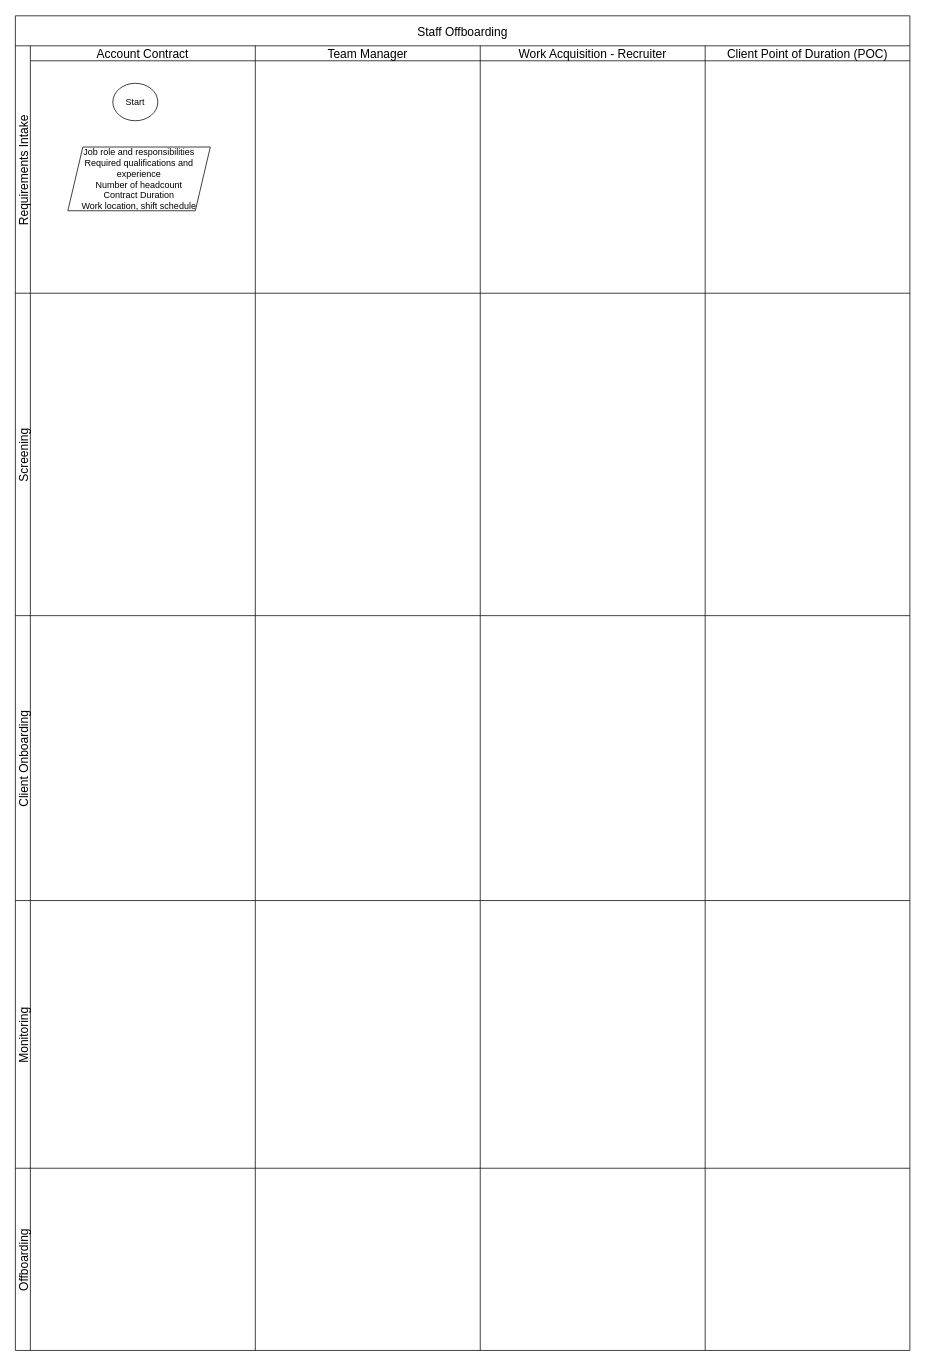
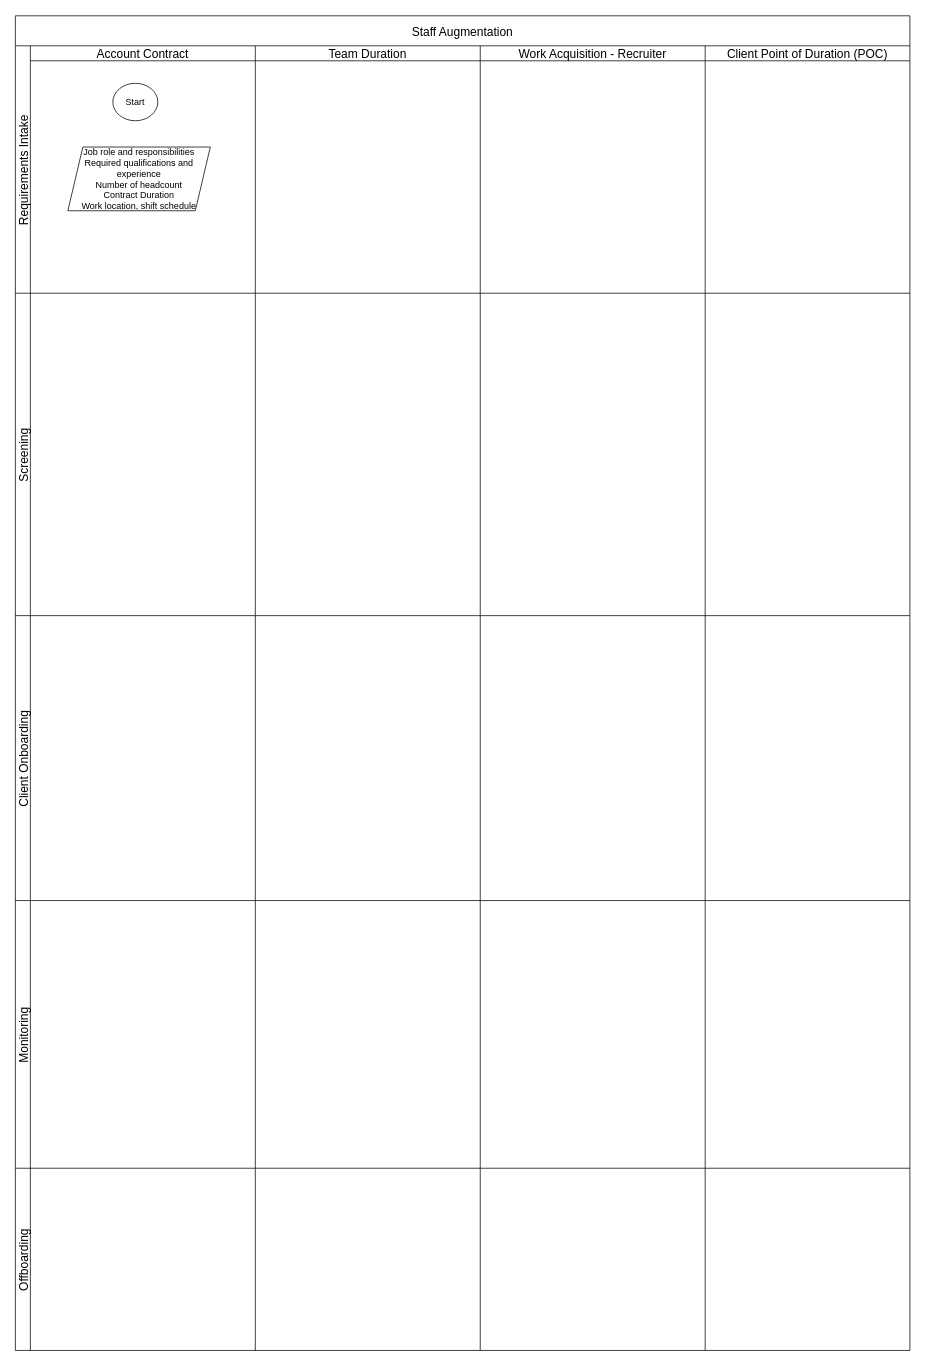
node "Staff Offboarding": label "Staff Offboarding" -> "Staff Augmentation"
node "Team Manager": label "Team Manager" -> "Team Duration"
